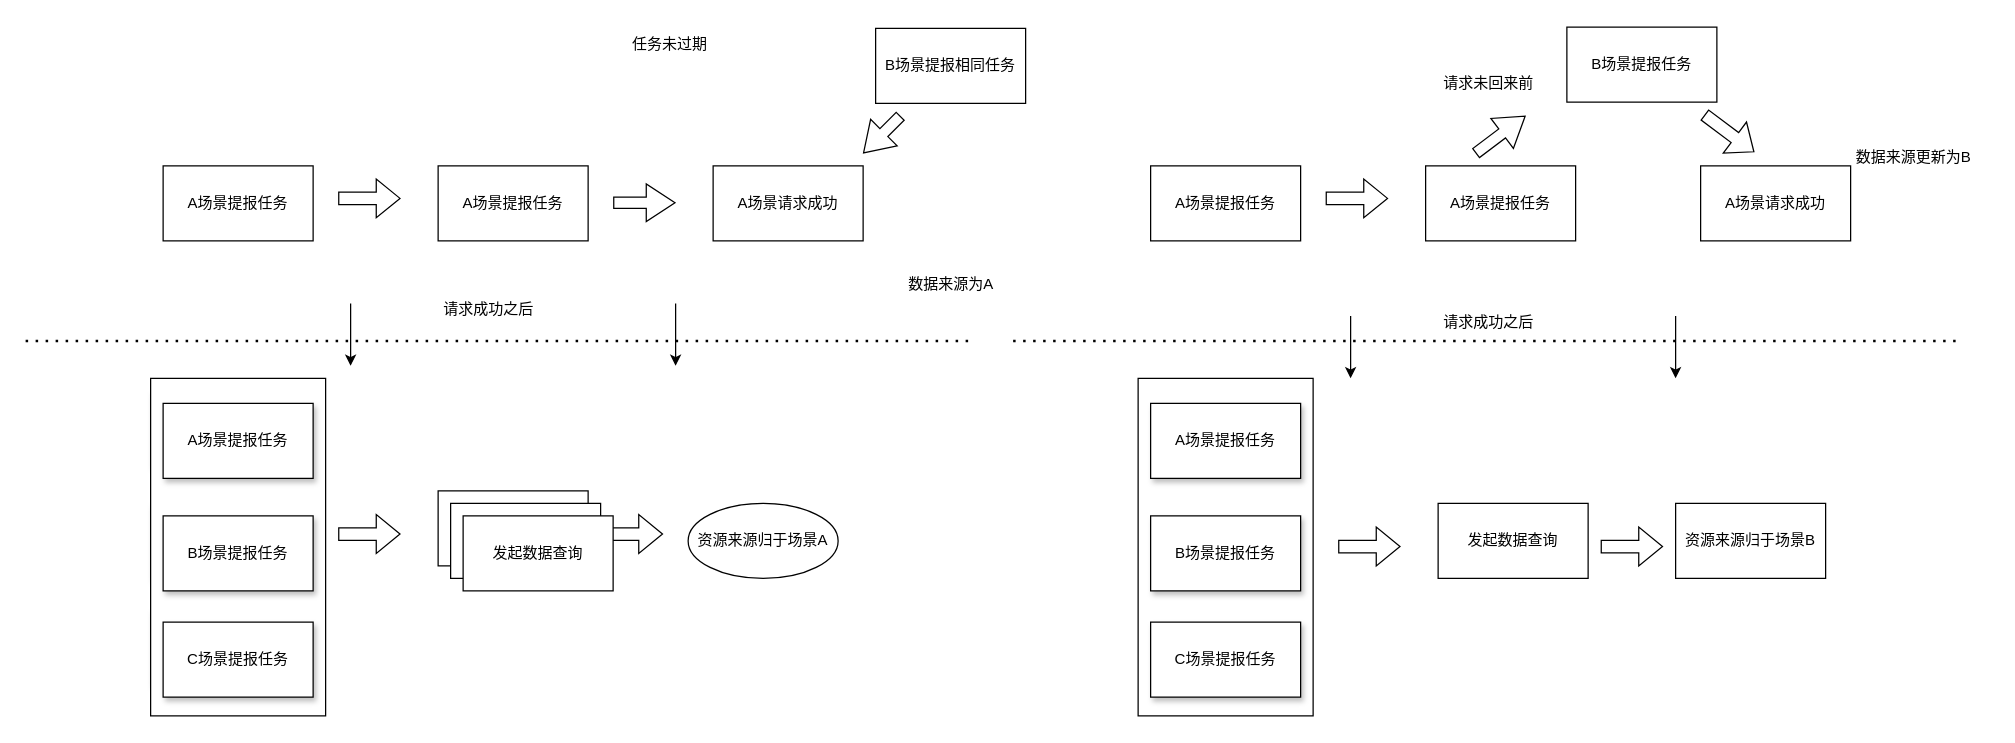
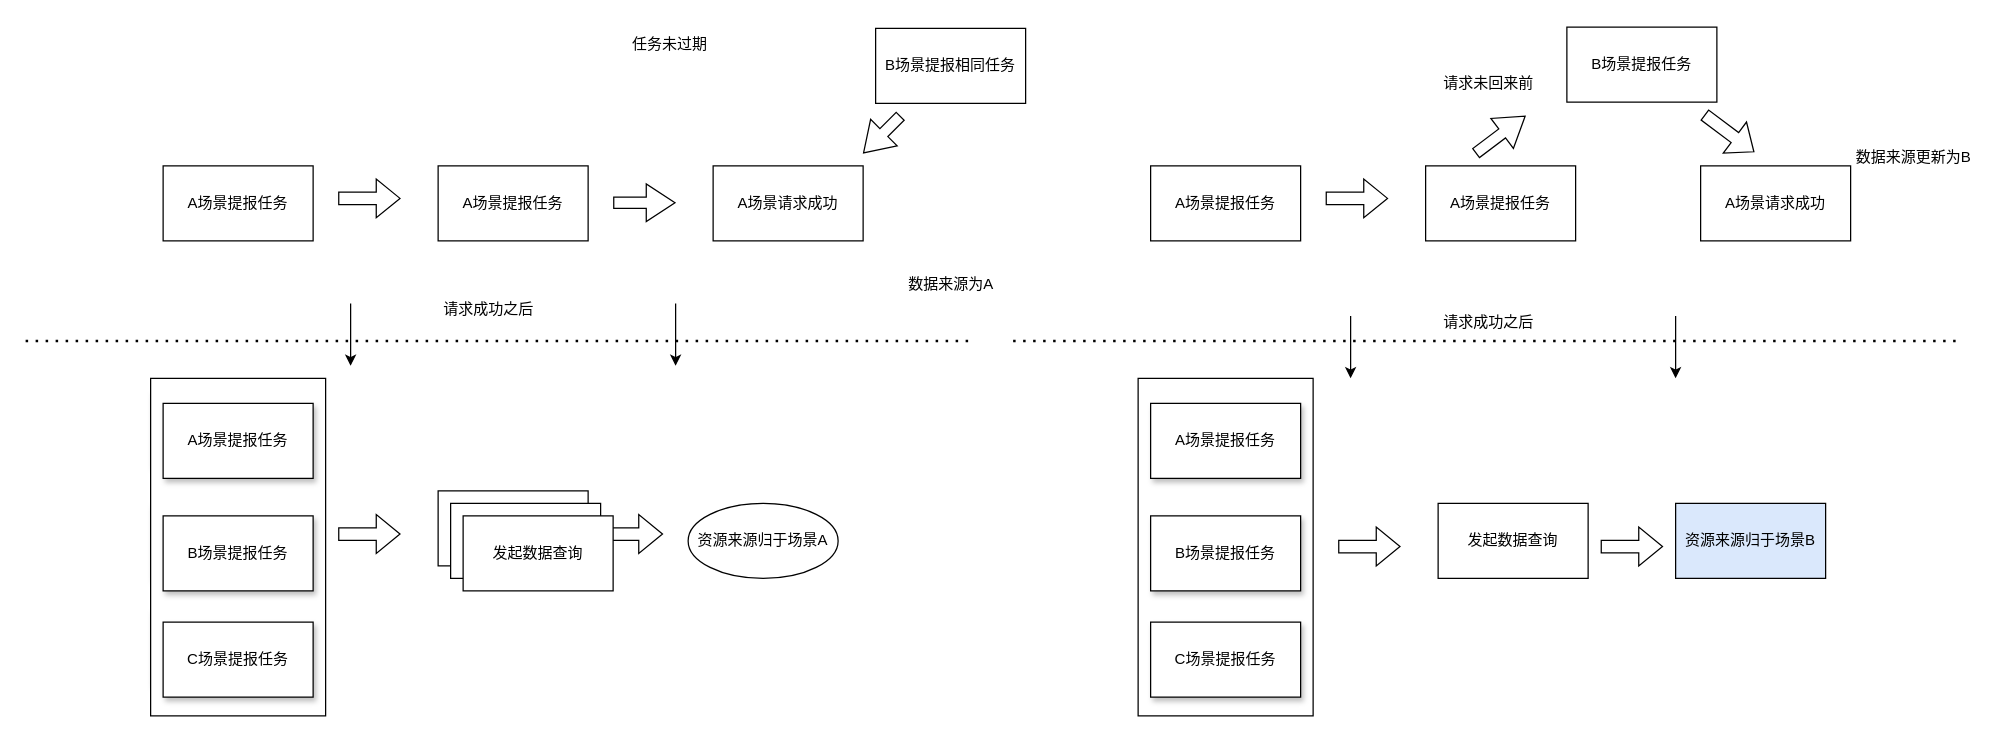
node "资源来源归于场景B": fillcolor #ffffff -> #dae8fc
